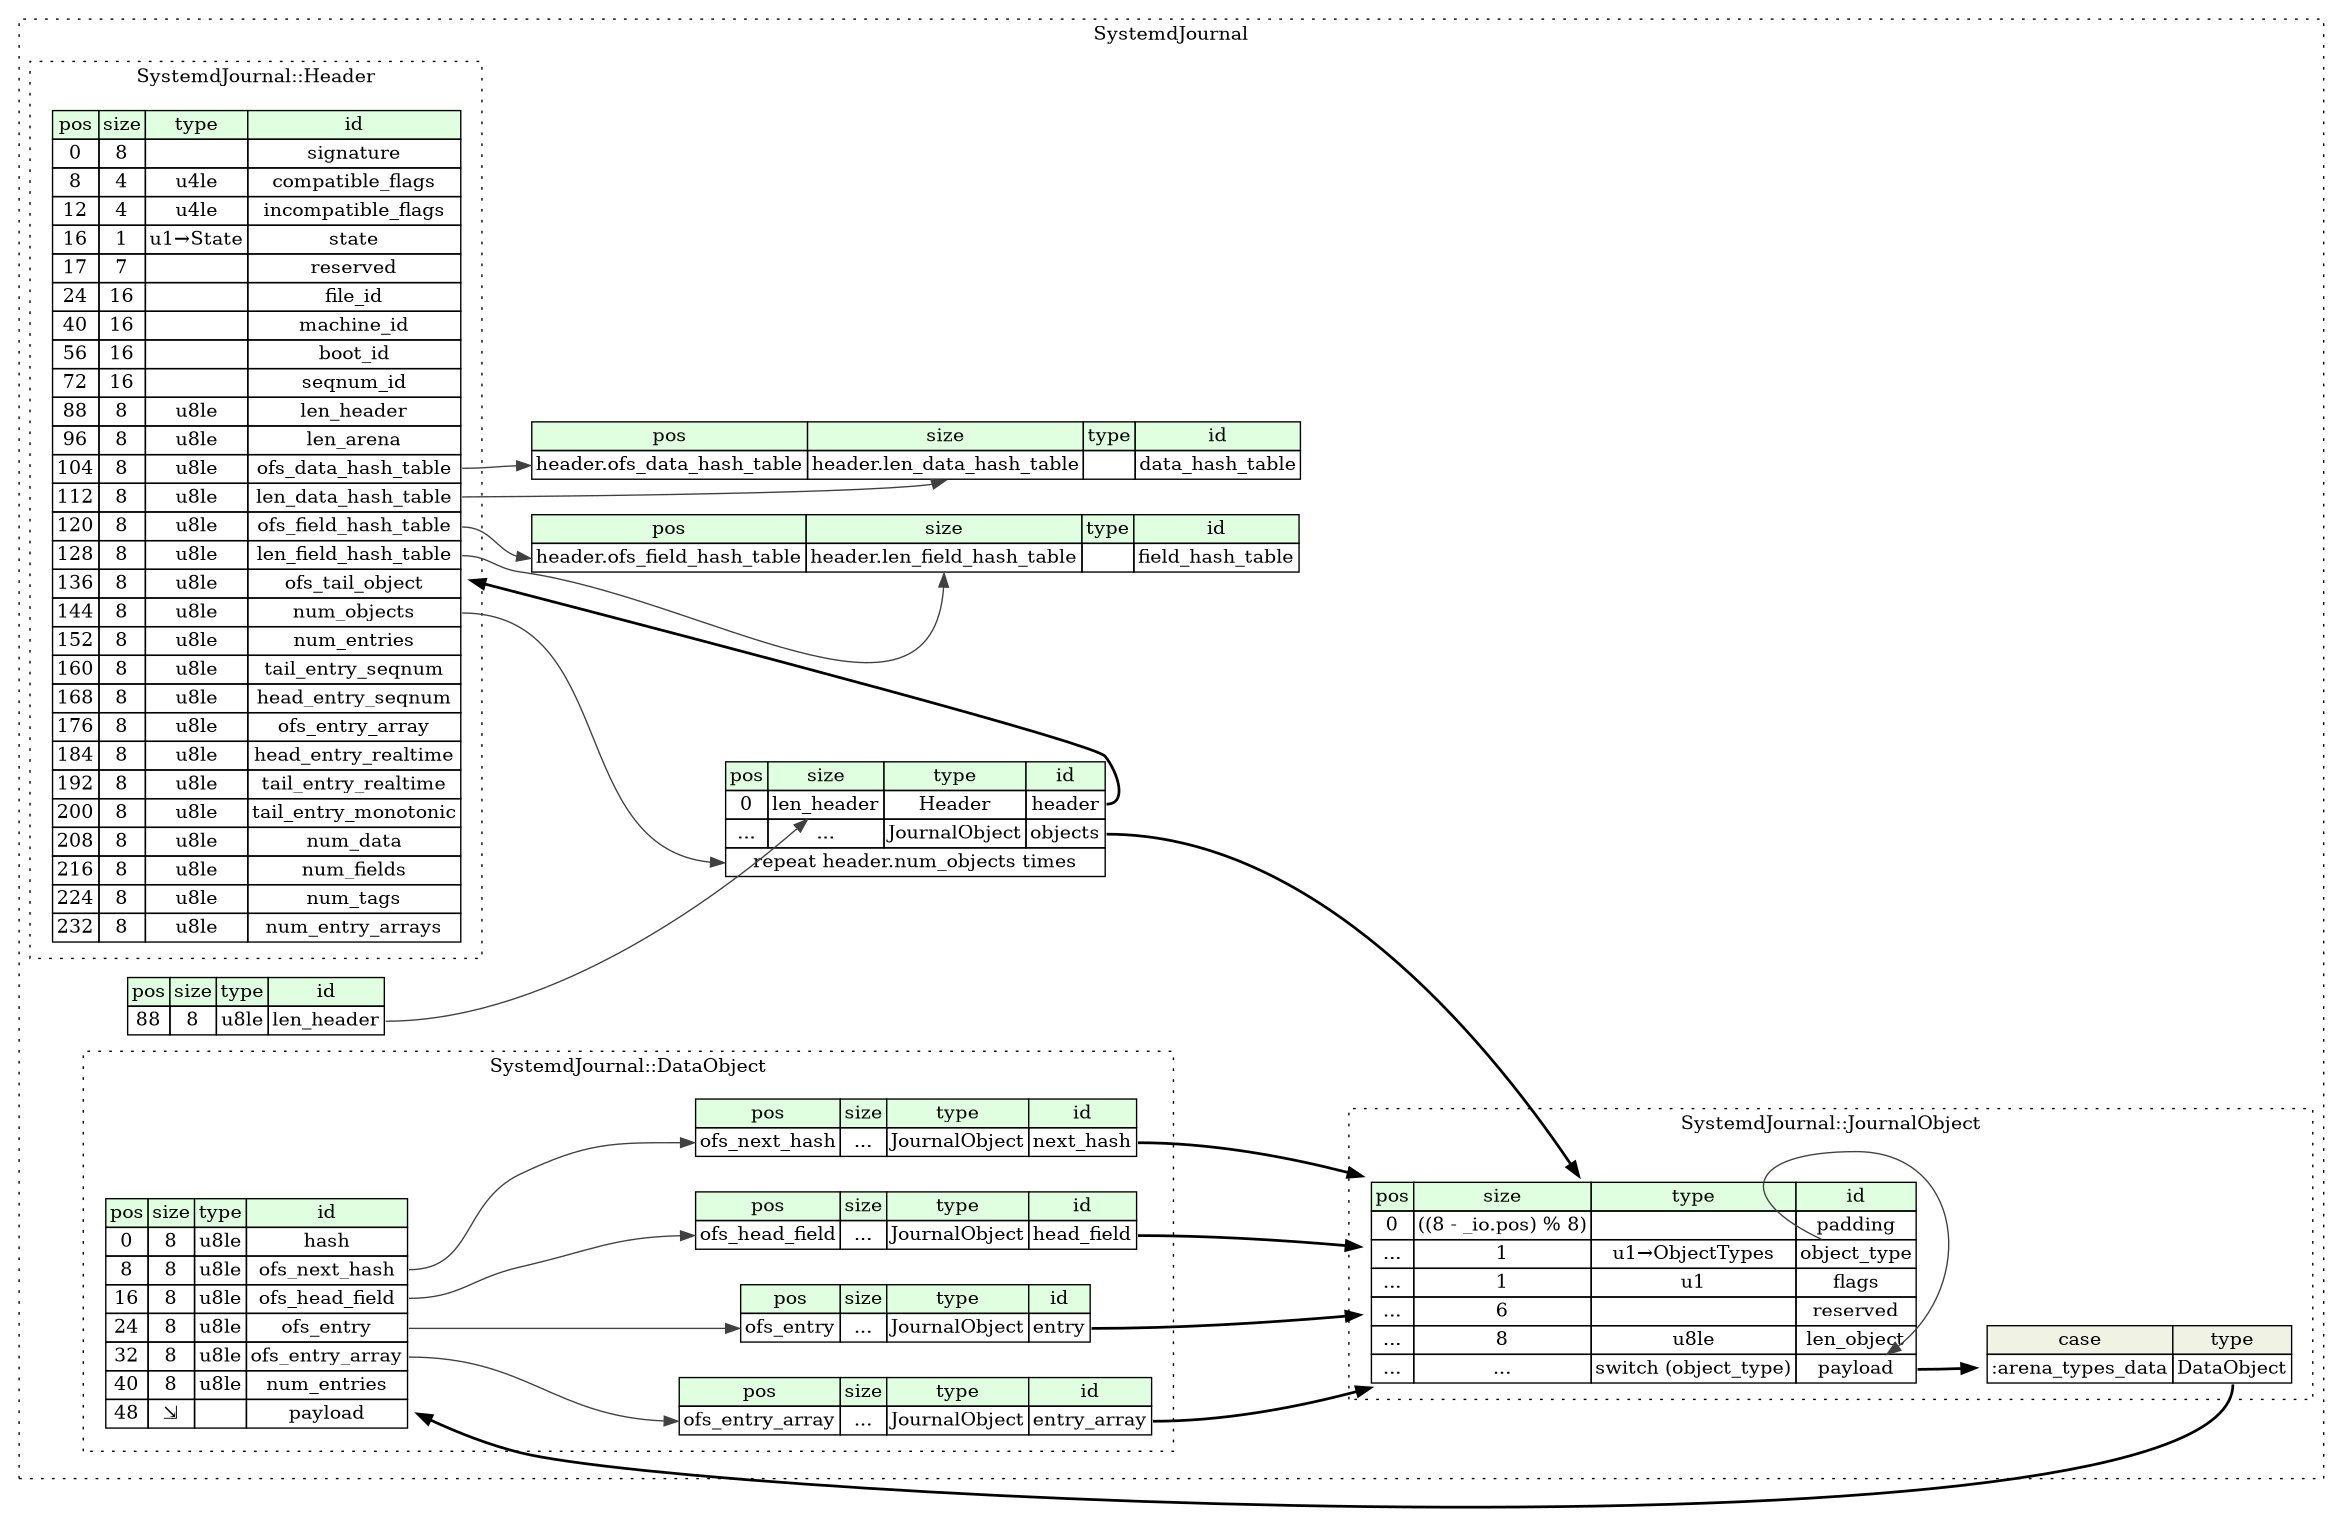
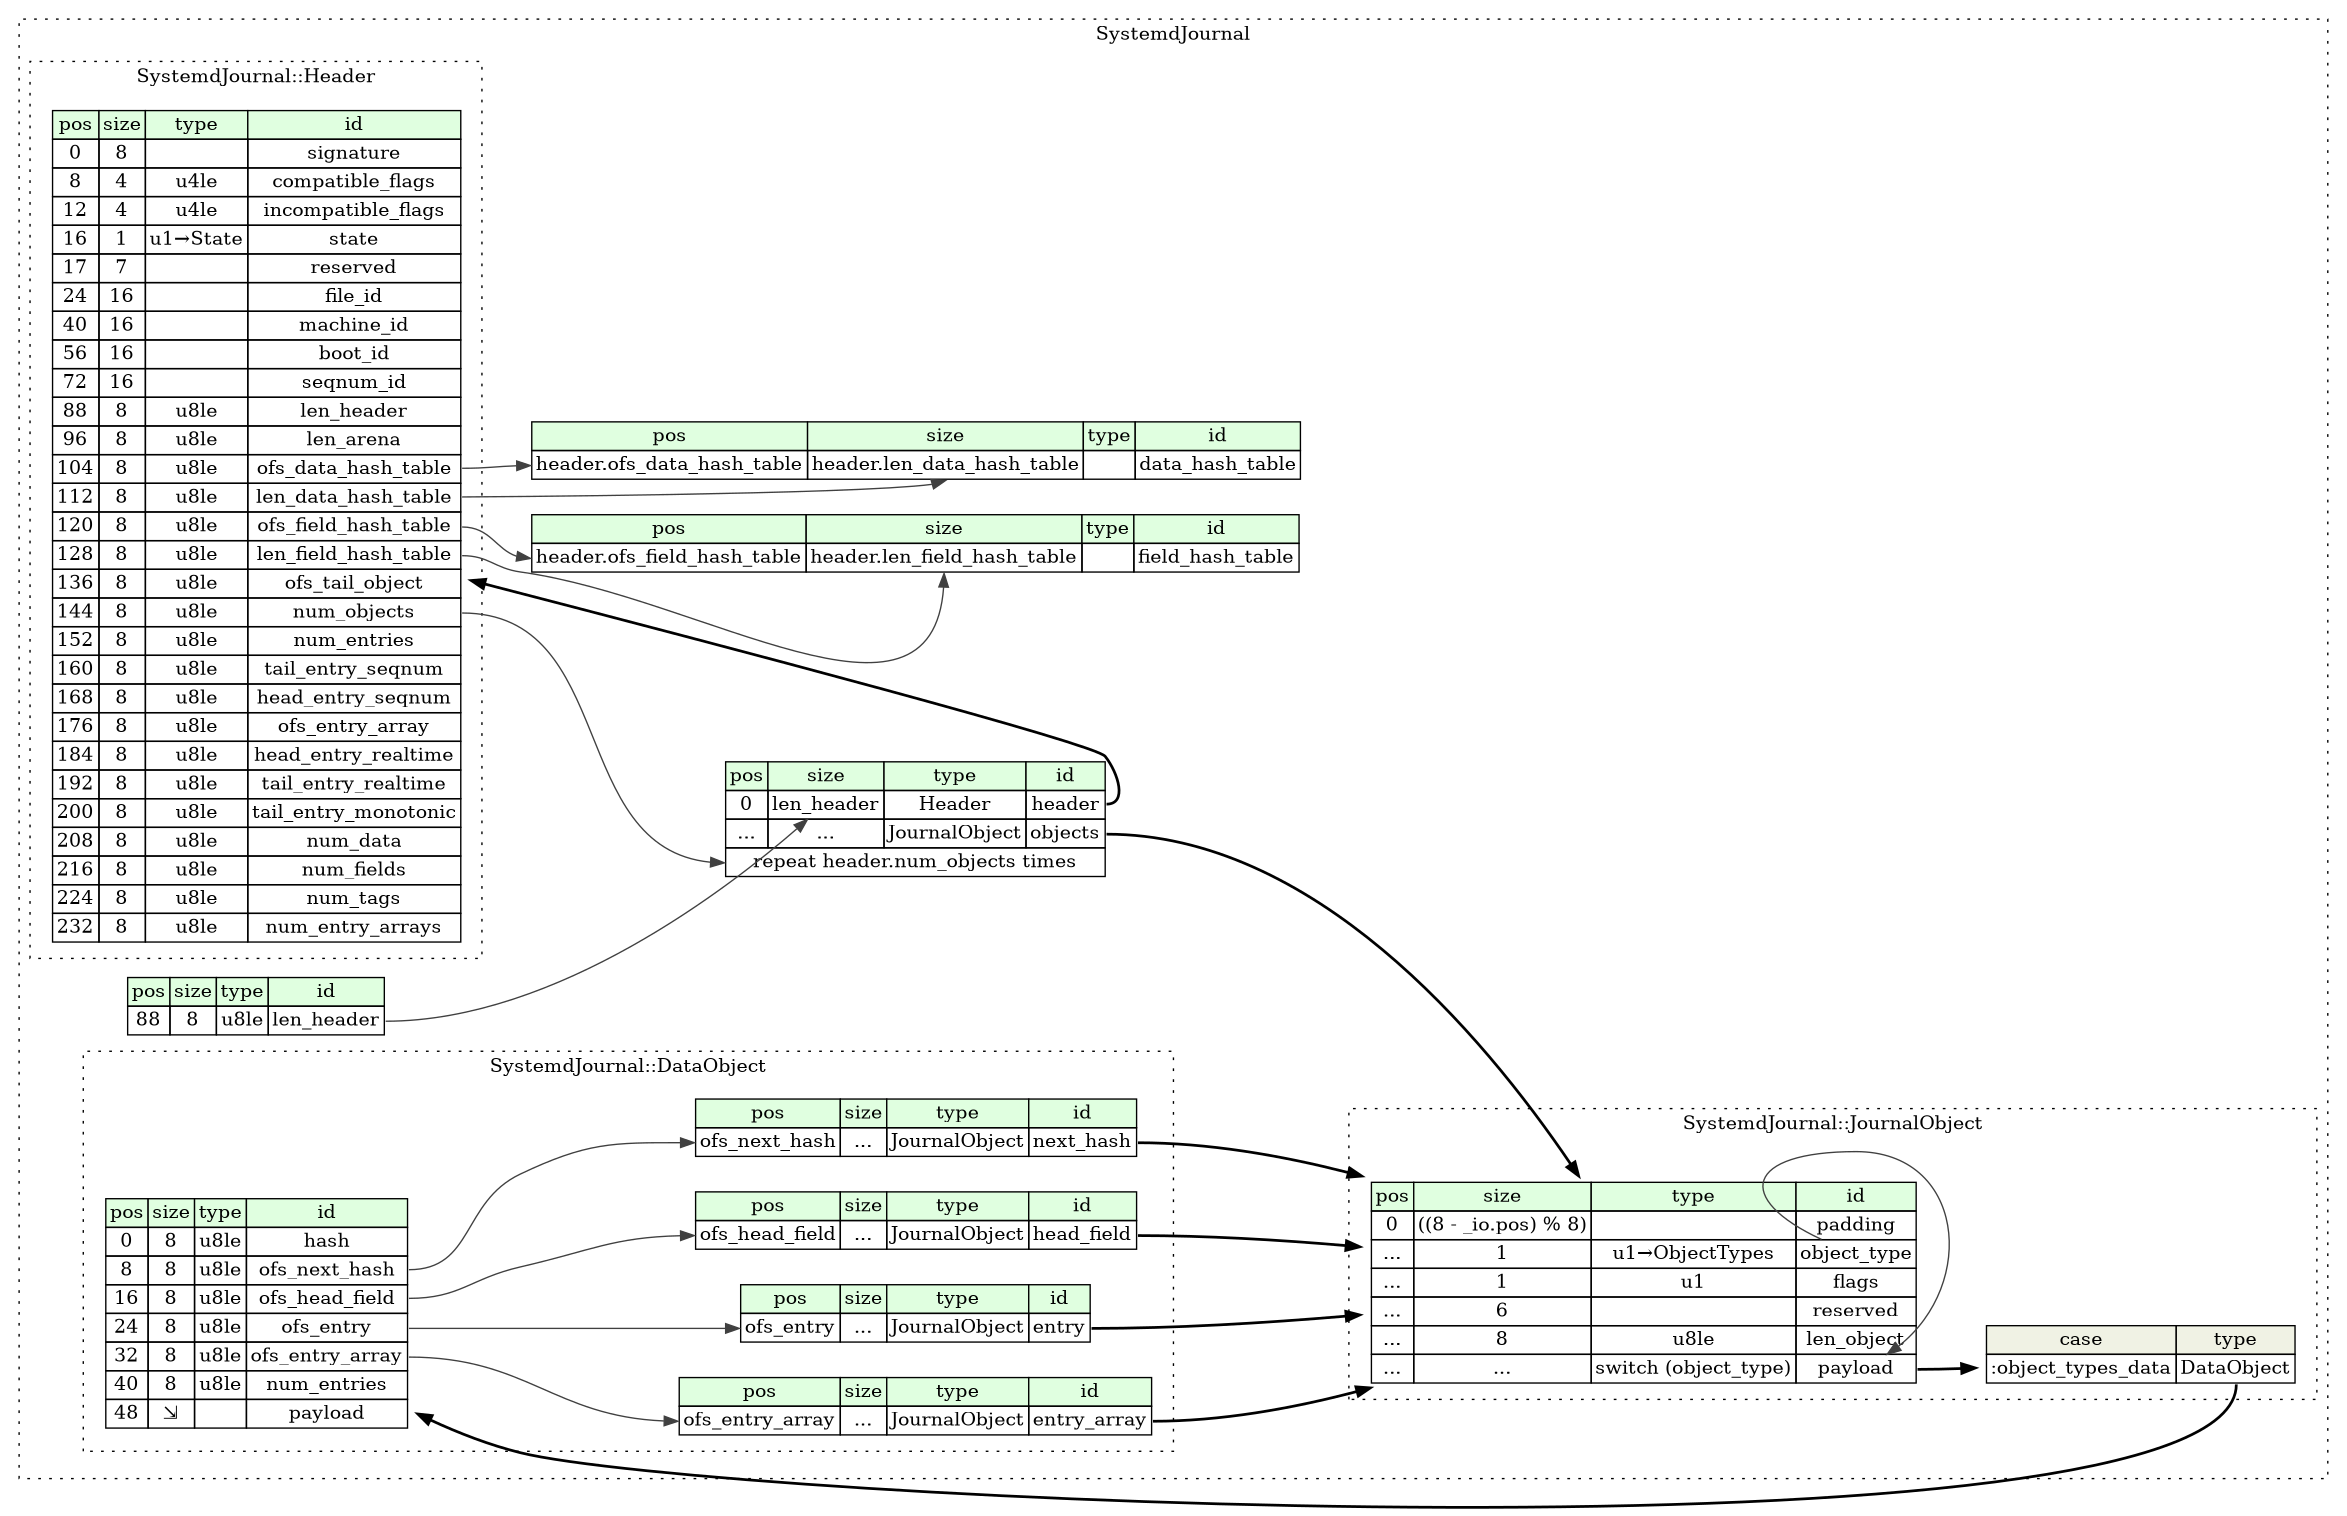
node "case": text ":arena_types_data" -> ":object_types_data"
